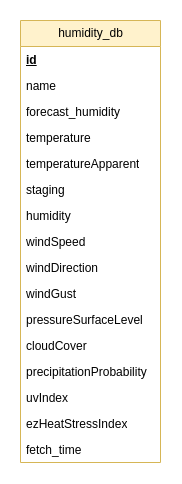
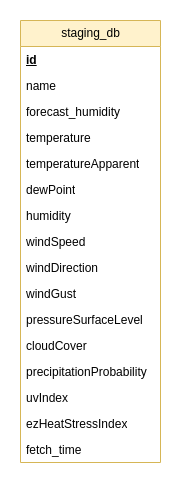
node "humidity_db": label "humidity_db" -> "staging_db"
node "staging": label "staging" -> "dewPoint"
